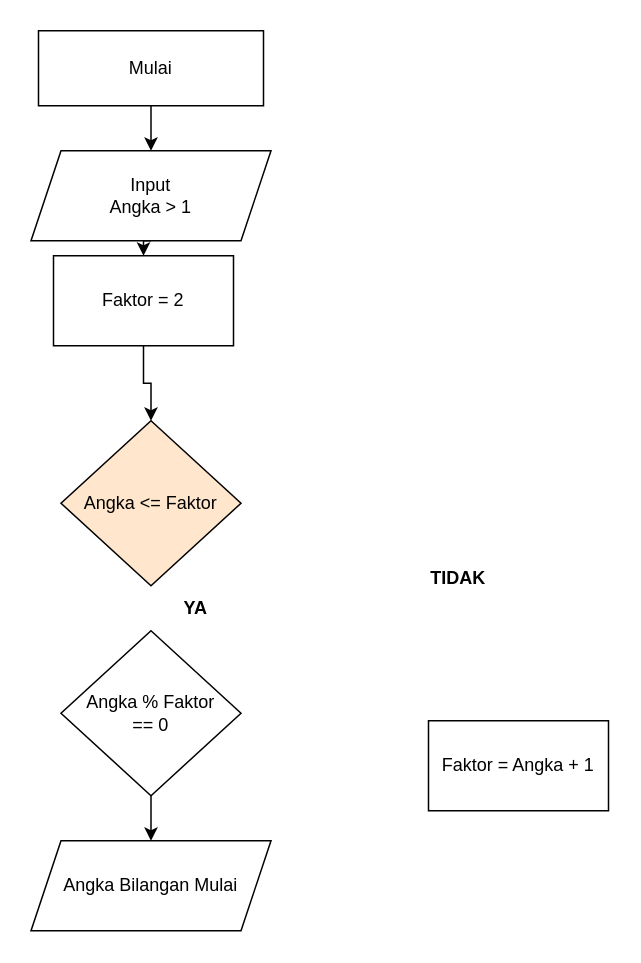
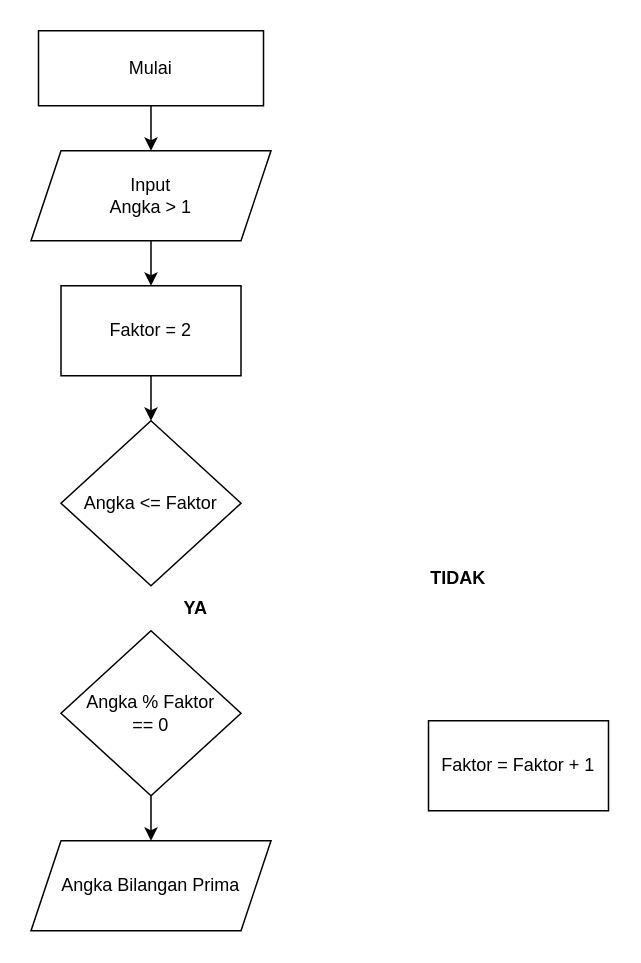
node "Faktor = 2": moved (143, 301) -> (151, 331)
node "Angka <= Faktor": fillcolor #ffe6cc -> #ffffff
node "Faktor = Angka + 1": label "Faktor = Angka + 1" -> "Faktor = Faktor + 1"
node "Angka Bilangan Mulai": label "Angka Bilangan Mulai" -> "Angka Bilangan Prima"
